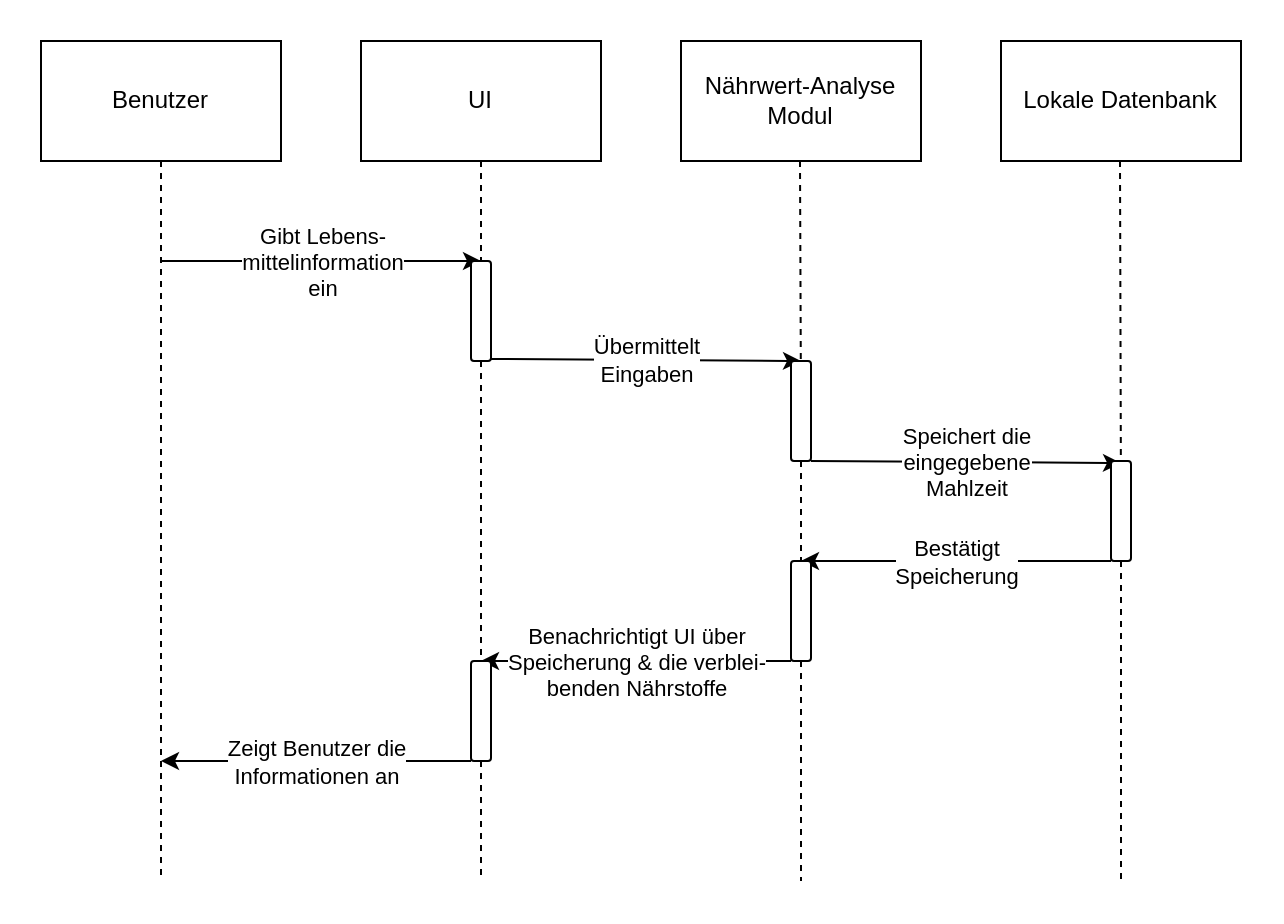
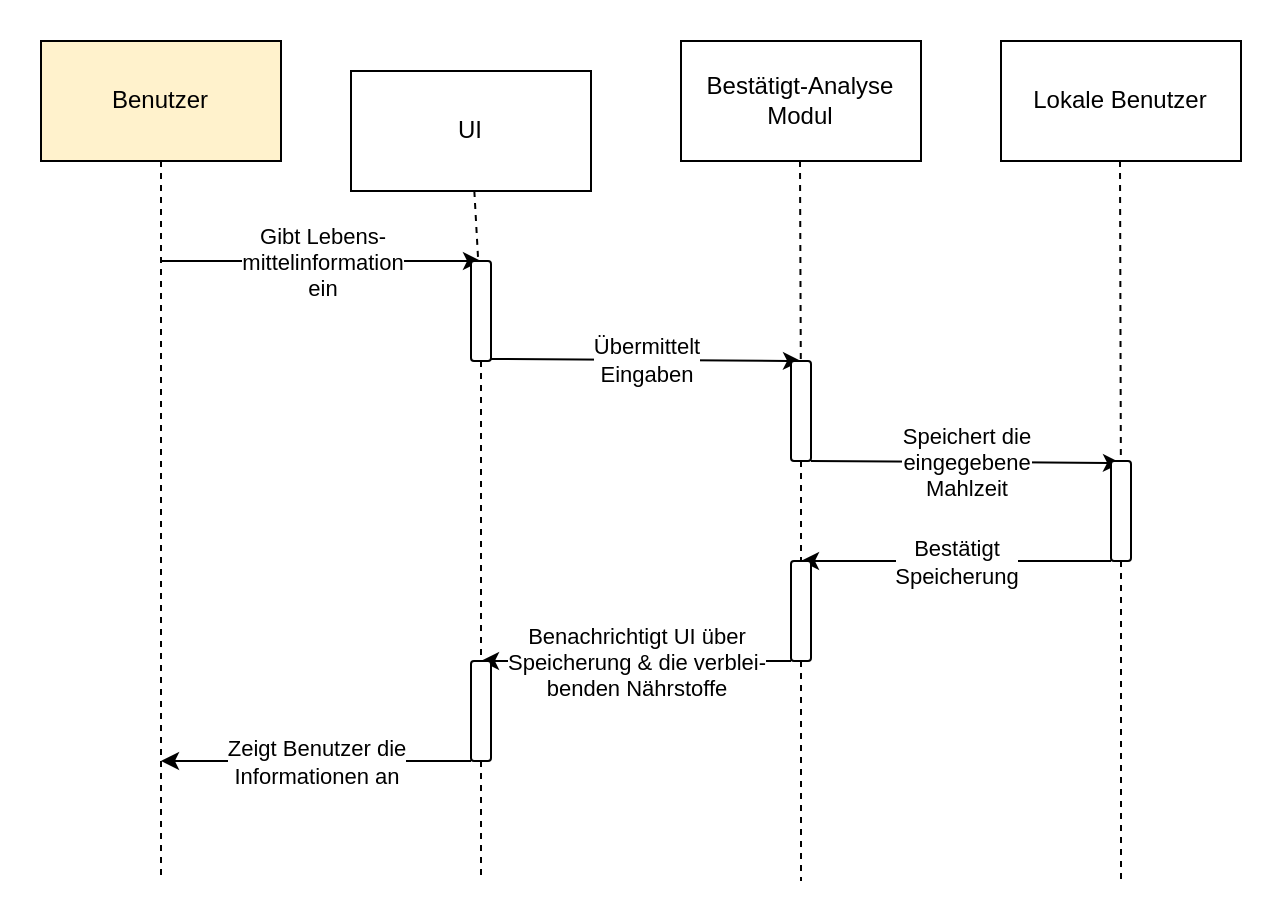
node "Benutzer": fillcolor #ffffff -> #fff2cc
node "UI": moved (481, 101) -> (471, 131)
node "Nährwert-Analyse Modul": label "Nährwert-Analyse Modul" -> "Bestätigt-Analyse Modul"
node "Lokale Datenbank": label "Lokale Datenbank" -> "Lokale Benutzer"
